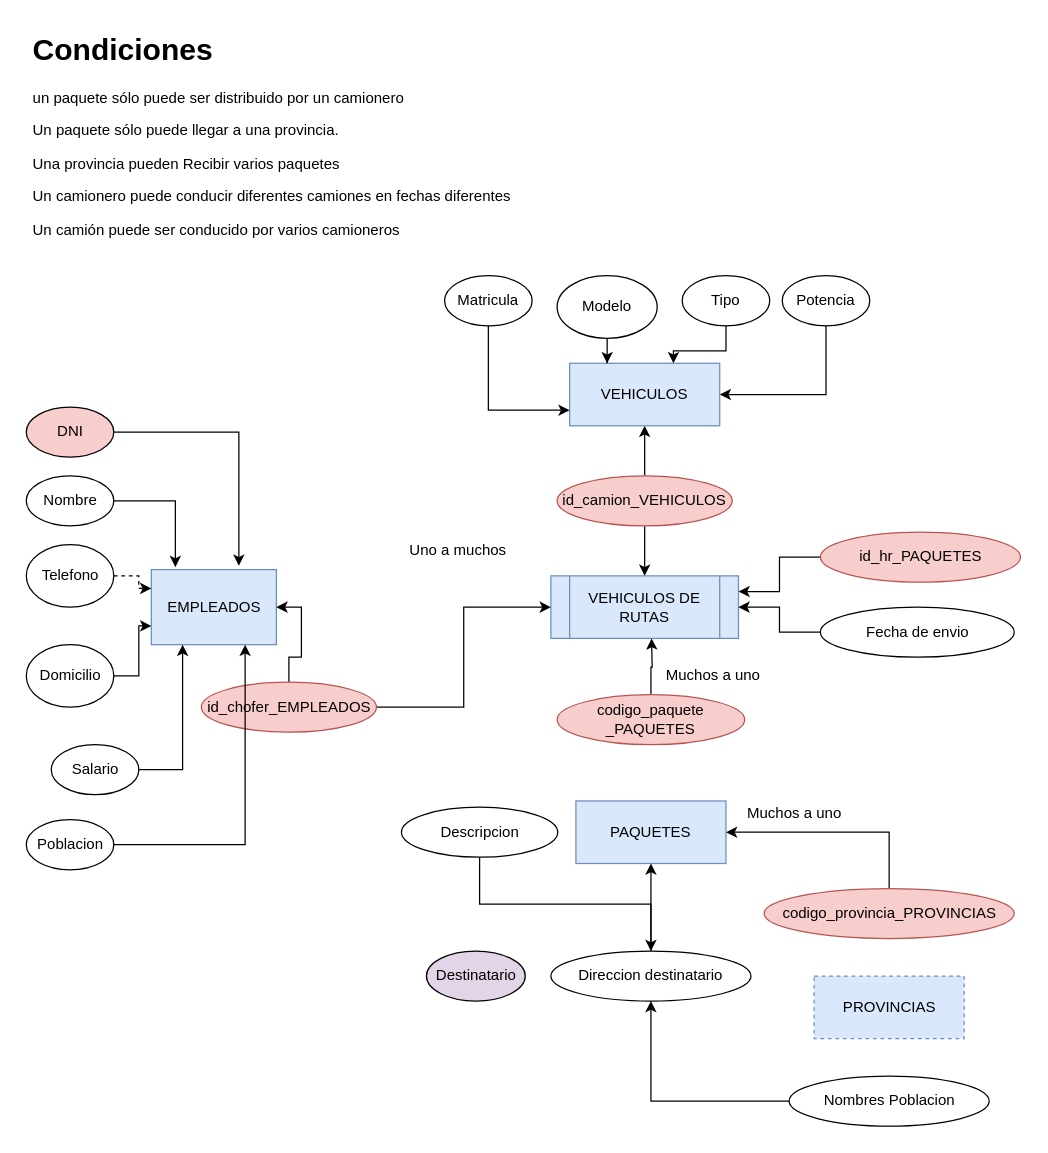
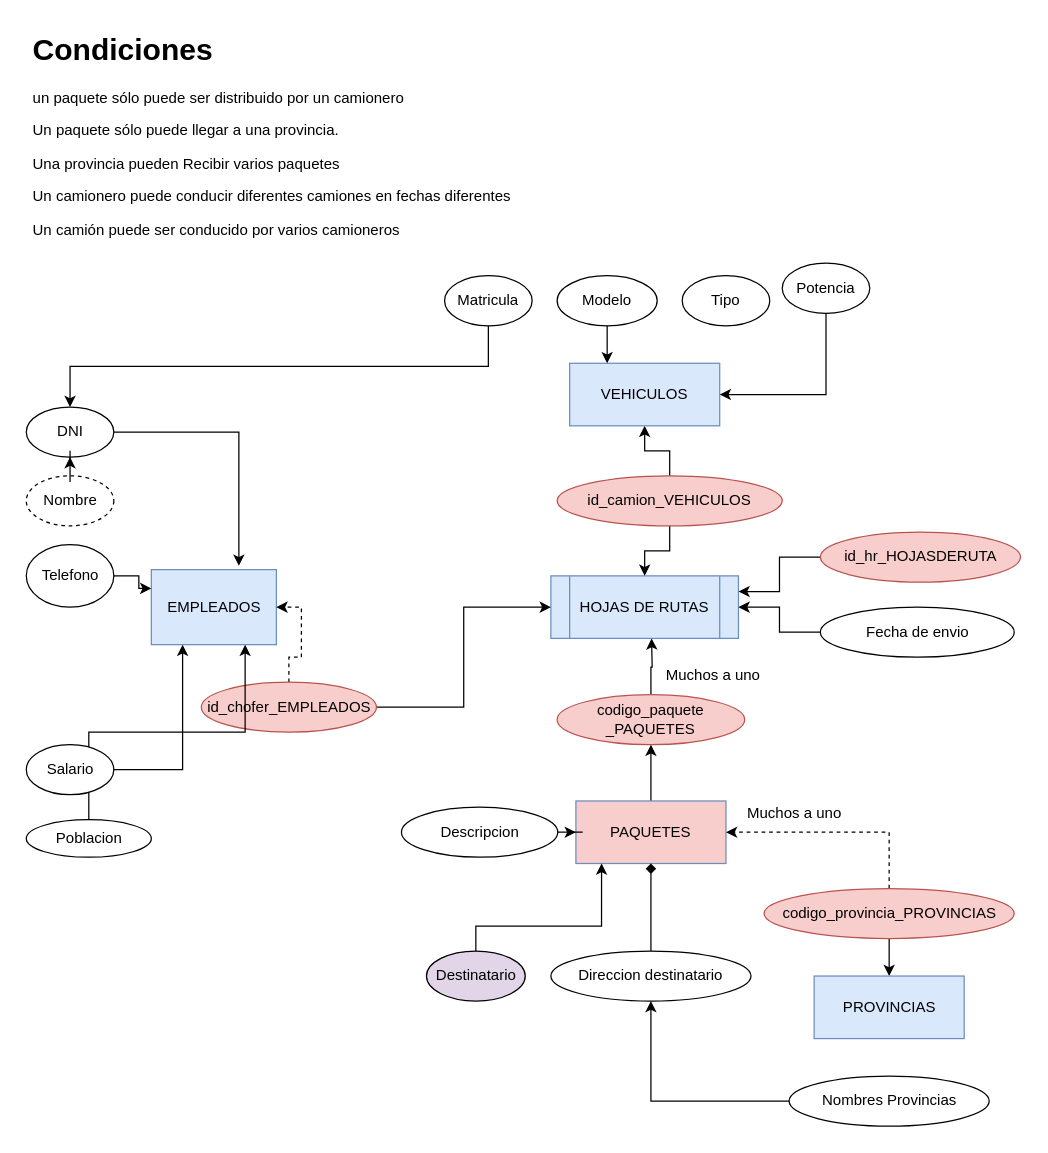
node "Potencia": moved (826, 301) -> (826, 288)
node "Modelo": size 100x63 -> 100x50
edge "Tipo" -> "VEHICULOS": removed
edge "Matricula" -> "VEHICULOS": now "Matricula" -> "DNI"
node "DNI": fillcolor #f8cecc -> #ffffff
node "Nombre": style solid -> dashed
edge "Nombre" -> "EMPLEADOS": now "Nombre" -> "DNI"
node "id_camion_VEHICULOS": size 175x50 -> 225x50
node "Uno a muchos": removed
node "id_hr_PAQUETES": label "id_hr_PAQUETES" -> "id_hr_HOJASDERUTA"
edge "Telefono" -> "EMPLEADOS": style dashed -> solid
node "VEHICULOS DE RUTAS": label "VEHICULOS DE RUTAS" -> "HOJAS DE RUTAS"
edge "id_chofer_EMPLEADOS" -> "EMPLEADOS": style solid -> dashed
edge "Domicilio" -> "EMPLEADOS": removed
node "Domicilio": removed
node "Salario": moved (95, 769) -> (70, 769)
edge "PAQUETES" -> "codigo_paquete _PAQUETES": added
node "PAQUETES": fillcolor #dae8fc -> #f8cecc
edge "codigo_provincia_PROVINCIAS" -> "PAQUETES": style solid -> dashed
node "Poblacion": size 88x50 -> 125x38
edge "Direccion destinatario" -> "PAQUETES": arrowhead classic -> diamond
edge "Descripcion" -> "Direccion destinatario": now "Descripcion" -> "PAQUETES"
edge "Destinatario" -> "PAQUETES": added
edge "codigo_provincia_PROVINCIAS" -> "PROVINCIAS": added
node "PROVINCIAS": style dashed -> solid
node "Nombres Poblacion": label "Nombres Poblacion" -> "Nombres Provincias"
